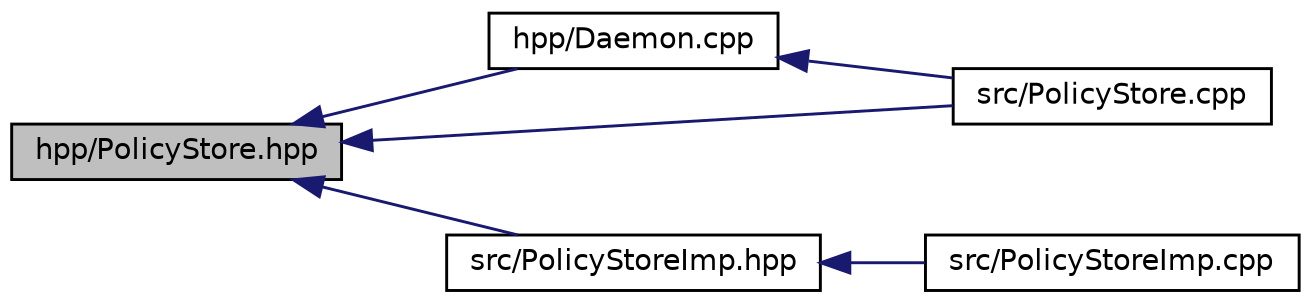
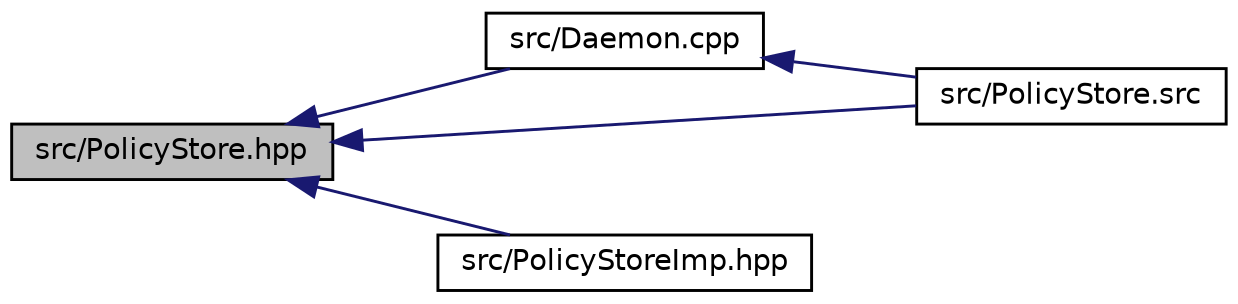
node "hpp/Daemon.cpp": label "hpp/Daemon.cpp" -> "src/Daemon.cpp"
node "src/PolicyStore.cpp": label "src/PolicyStore.cpp" -> "src/PolicyStore.src"
node "hpp/PolicyStore.hpp": label "hpp/PolicyStore.hpp" -> "src/PolicyStore.hpp"
node "src/PolicyStoreImp.cpp": removed
